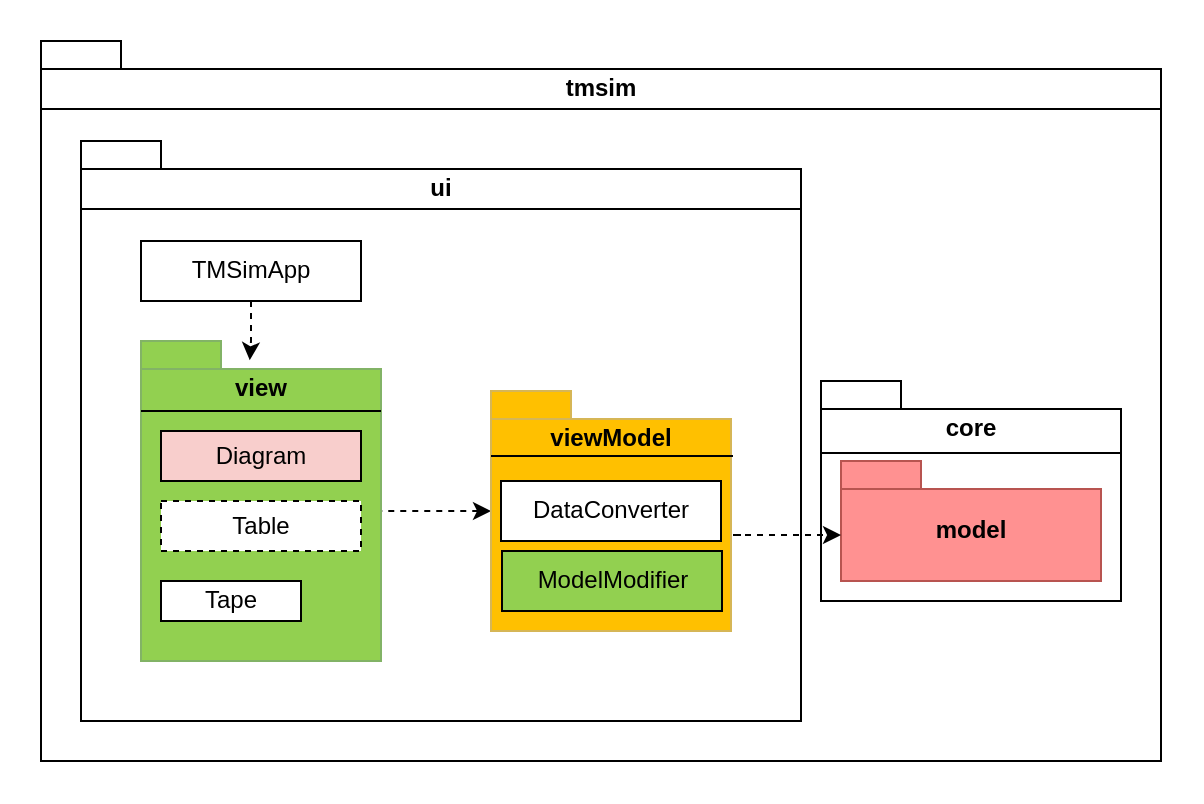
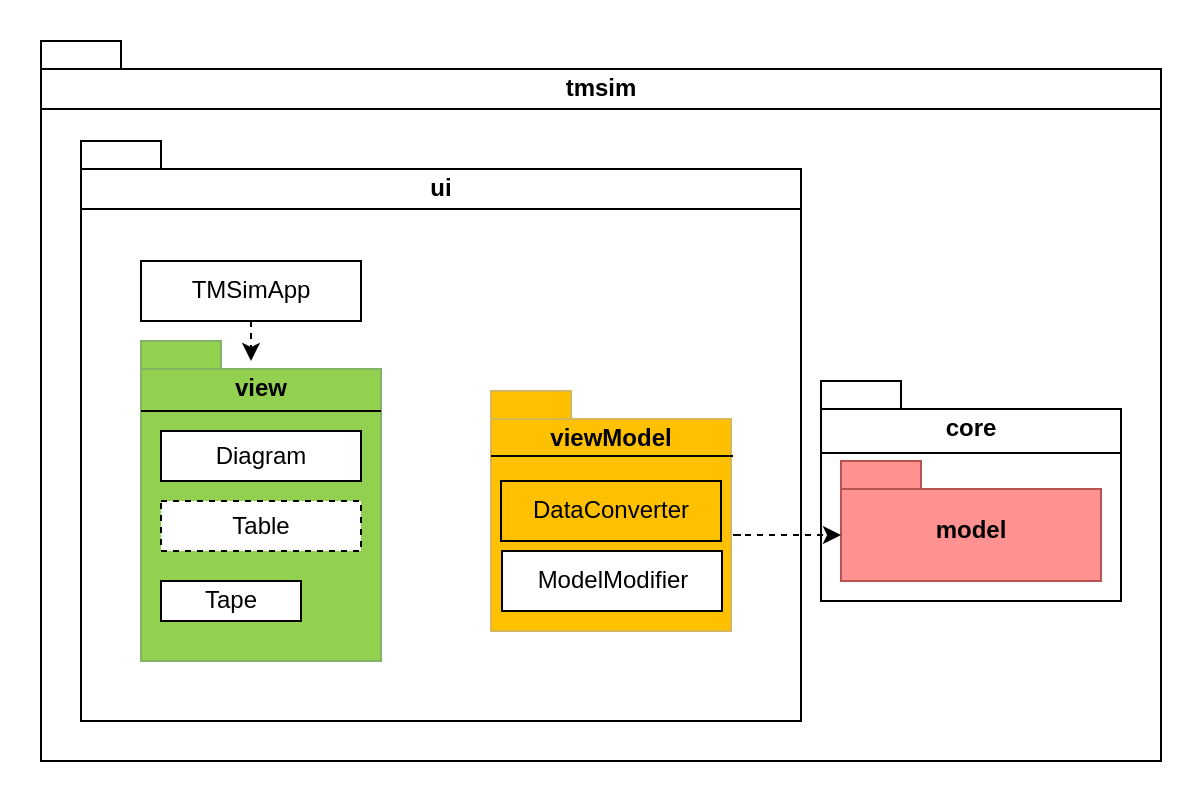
node "TMSimApp": moved (251, 271) -> (251, 291)
node "Diagram": fillcolor #f8cecc -> #ffffff
edge "view" -> "viewModel": removed
node "DataConverter": fillcolor #ffffff -> #ffc000
node "ModelModifier": fillcolor #92d050 -> #ffffff
